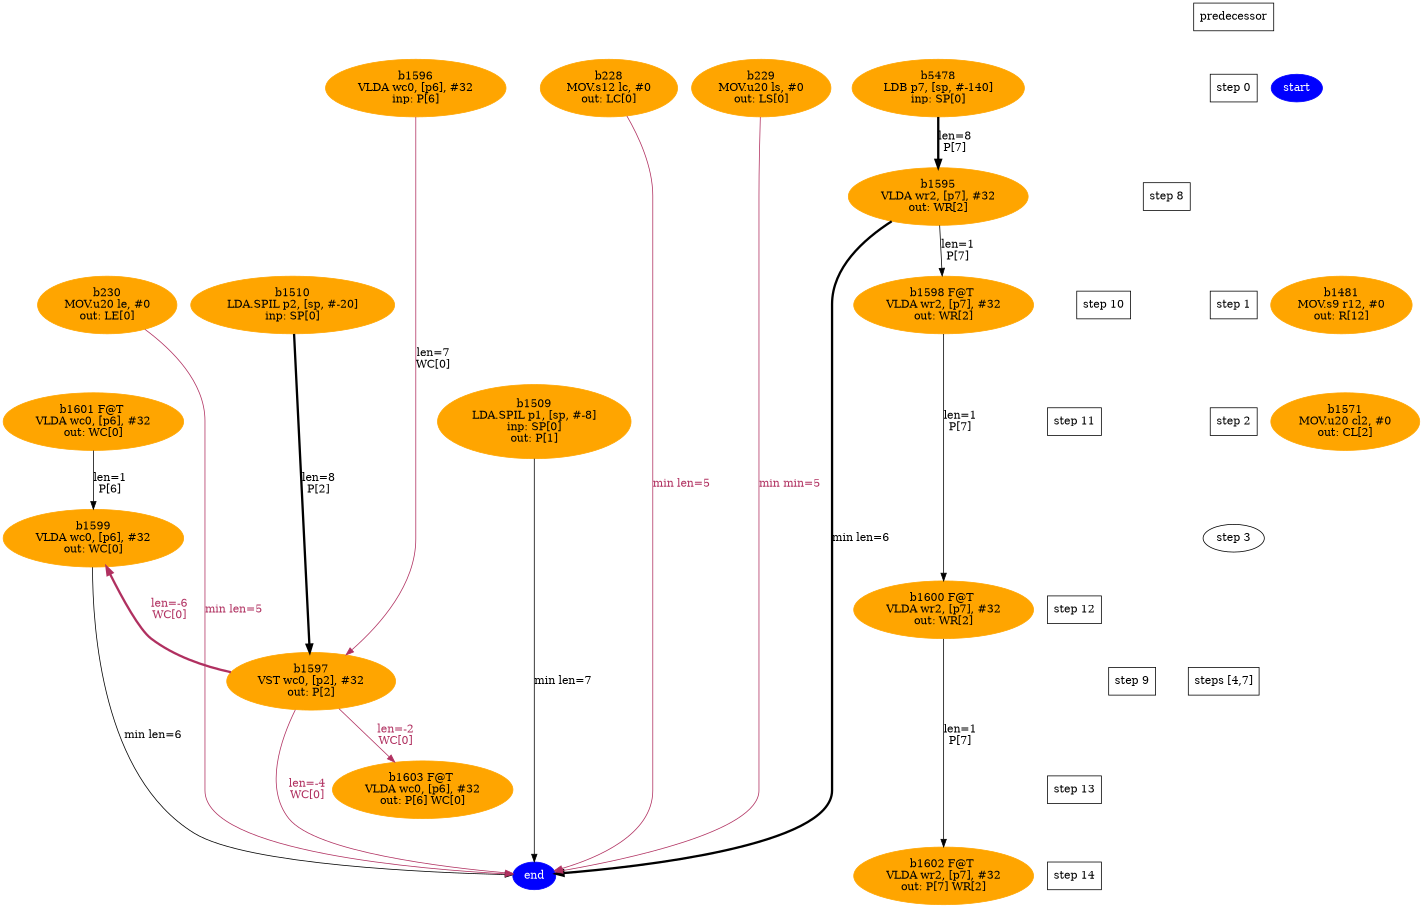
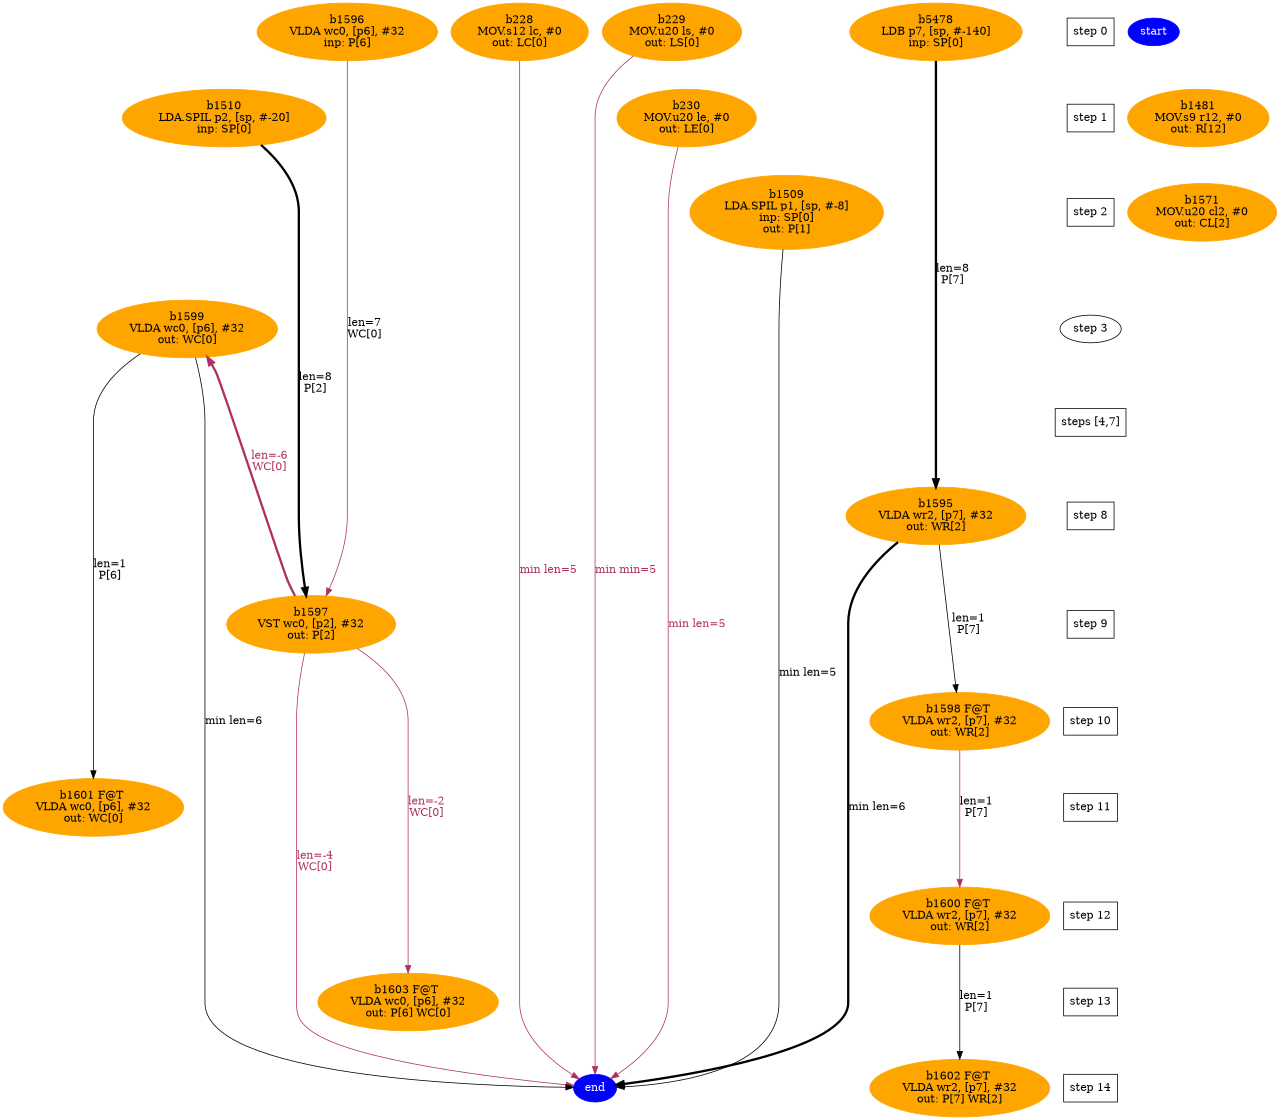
node "predecessor": removed
edge "b1598 F@T VLDA wr2, [p7], #32 out: WR[2]" -> "b1600 F@T VLDA wr2, [p7], #32 out: WR[2]": color black -> maroon
edge "b1601 F@T VLDA wc0, [p6], #32 out: WC[0]" -> "b1599 VLDA wc0, [p6], #32 out: WC[0]": reversed
edge "b1509 LDA.SPIL p1, [sp, #-8] inp: SP[0] out: P[1]" -> "end": label "min len=7" -> "min len=5"
